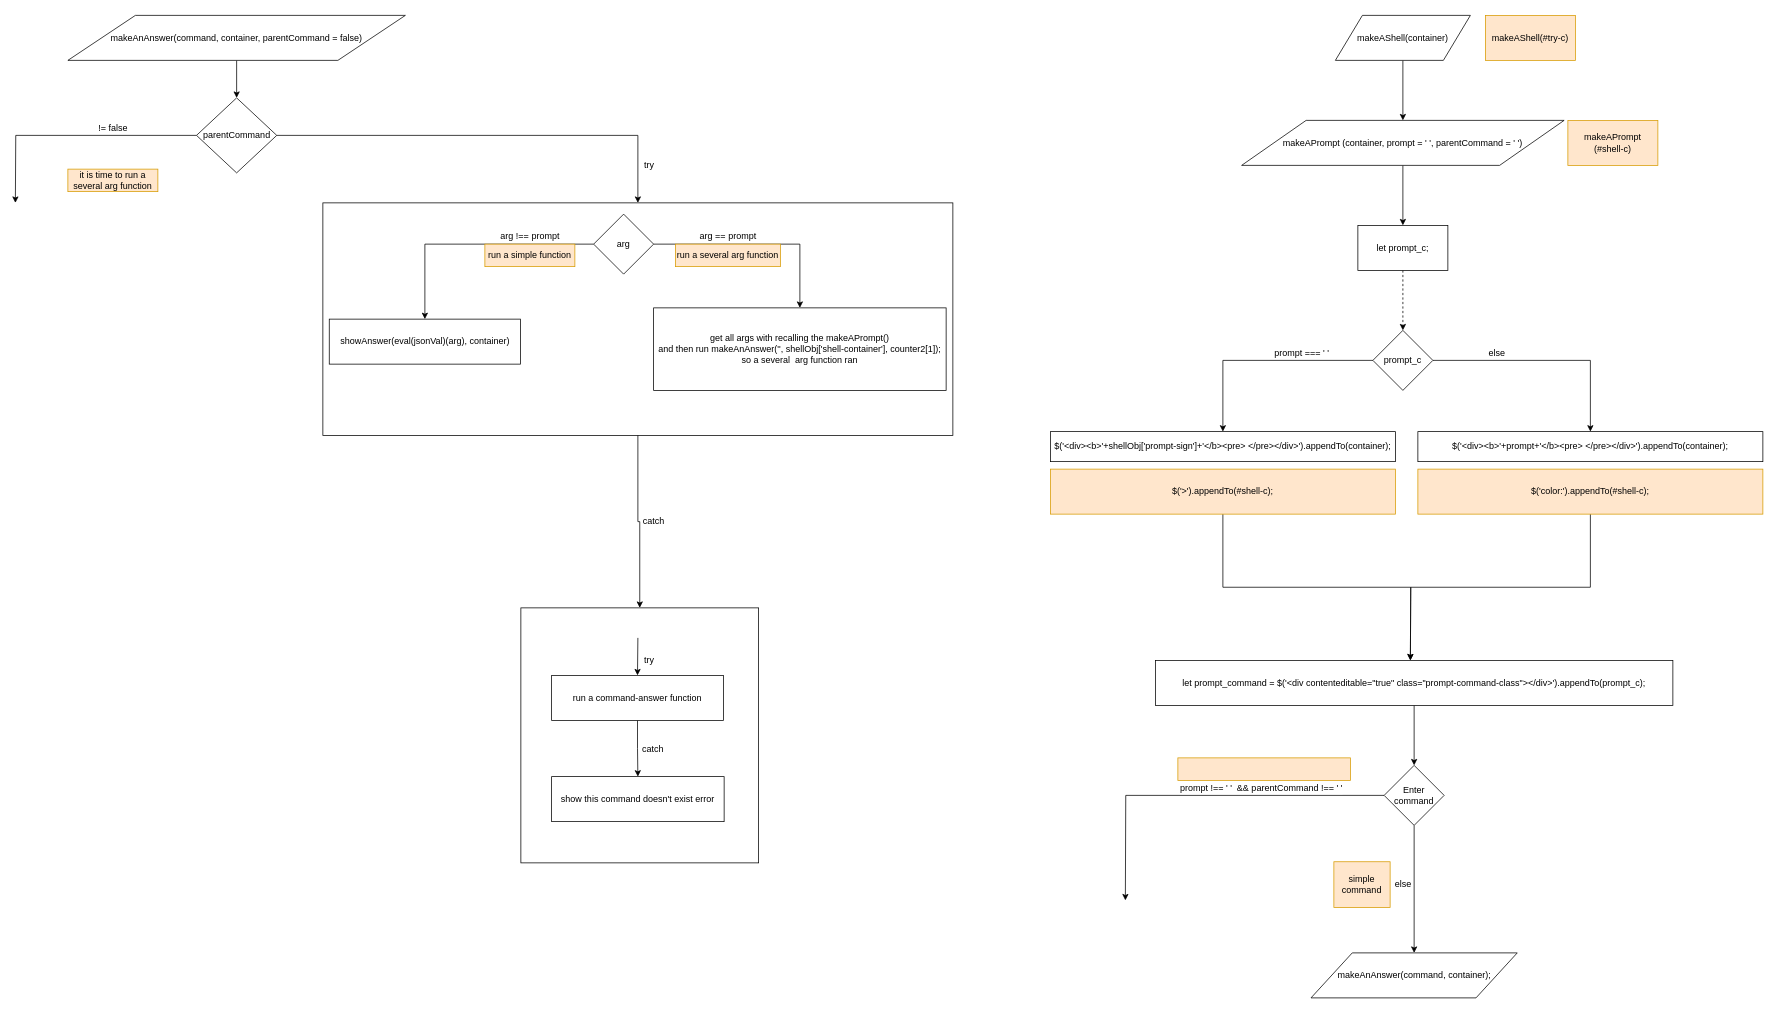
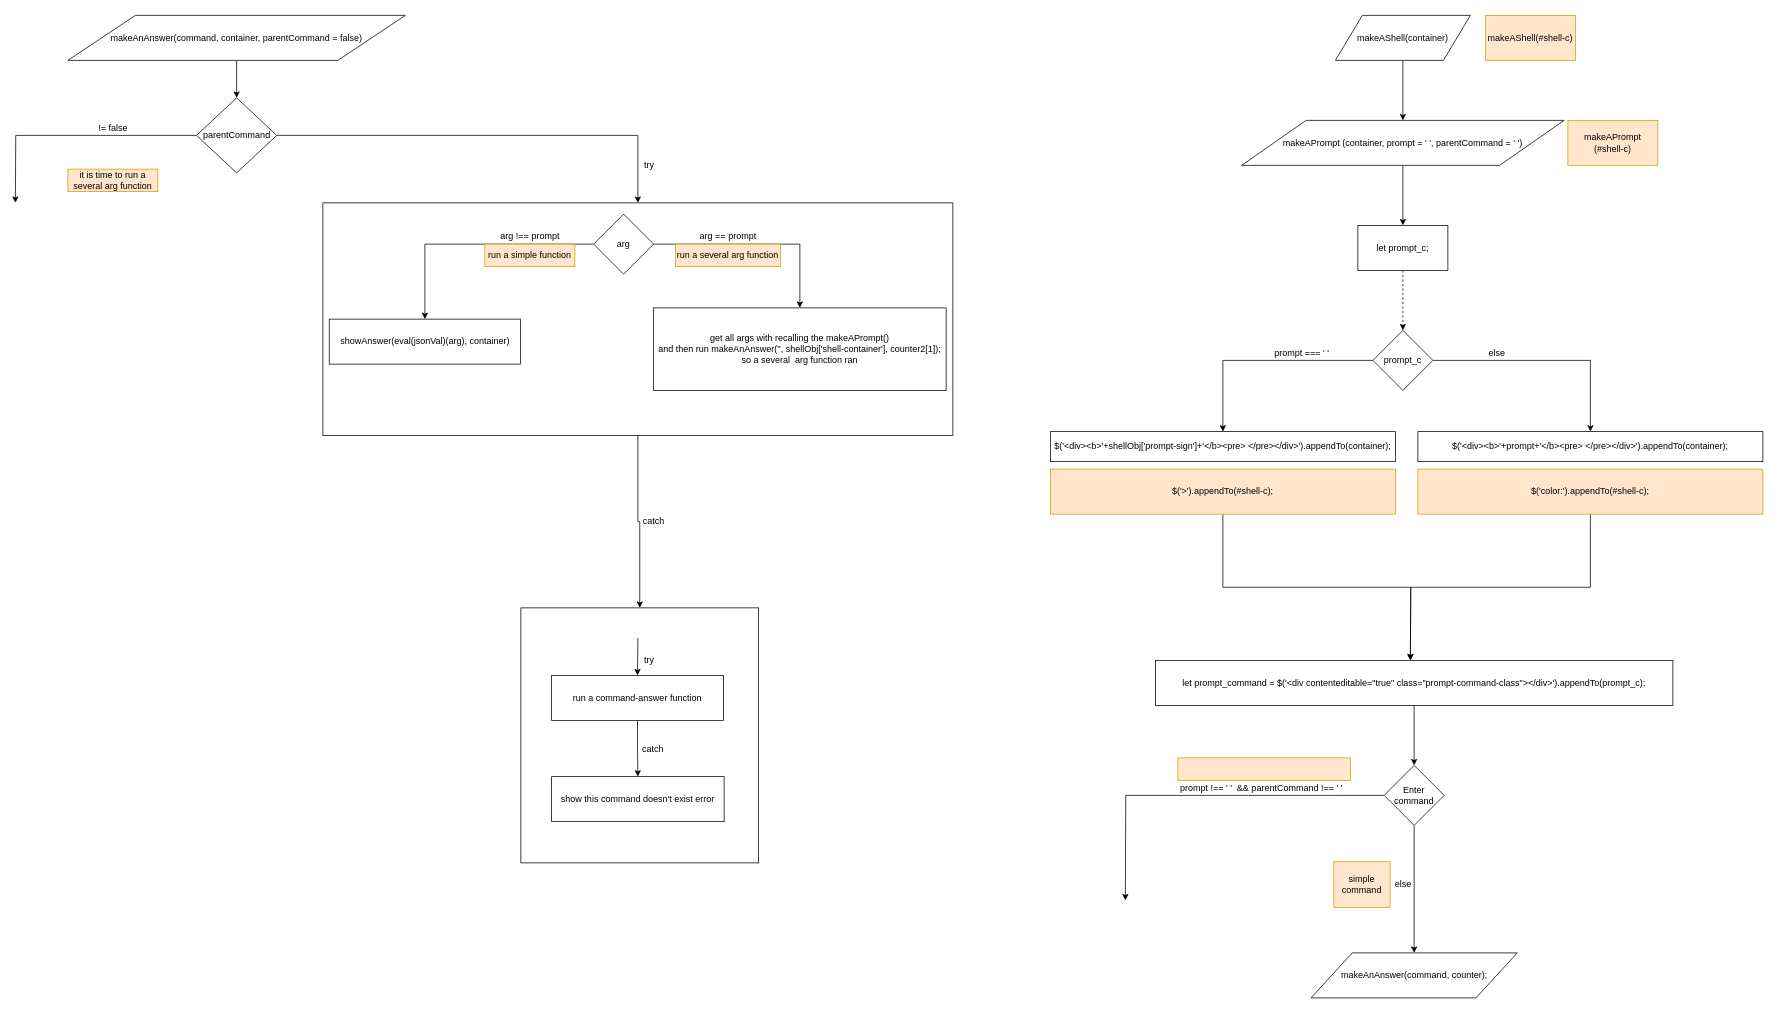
node "makeAShell(#try-c)": label "makeAShell(#try-c)" -> "makeAShell(#shell-c)"
node "makeAnAnswer(command, container);": label "makeAnAnswer(command, container);" -> "makeAnAnswer(command, counter);"
